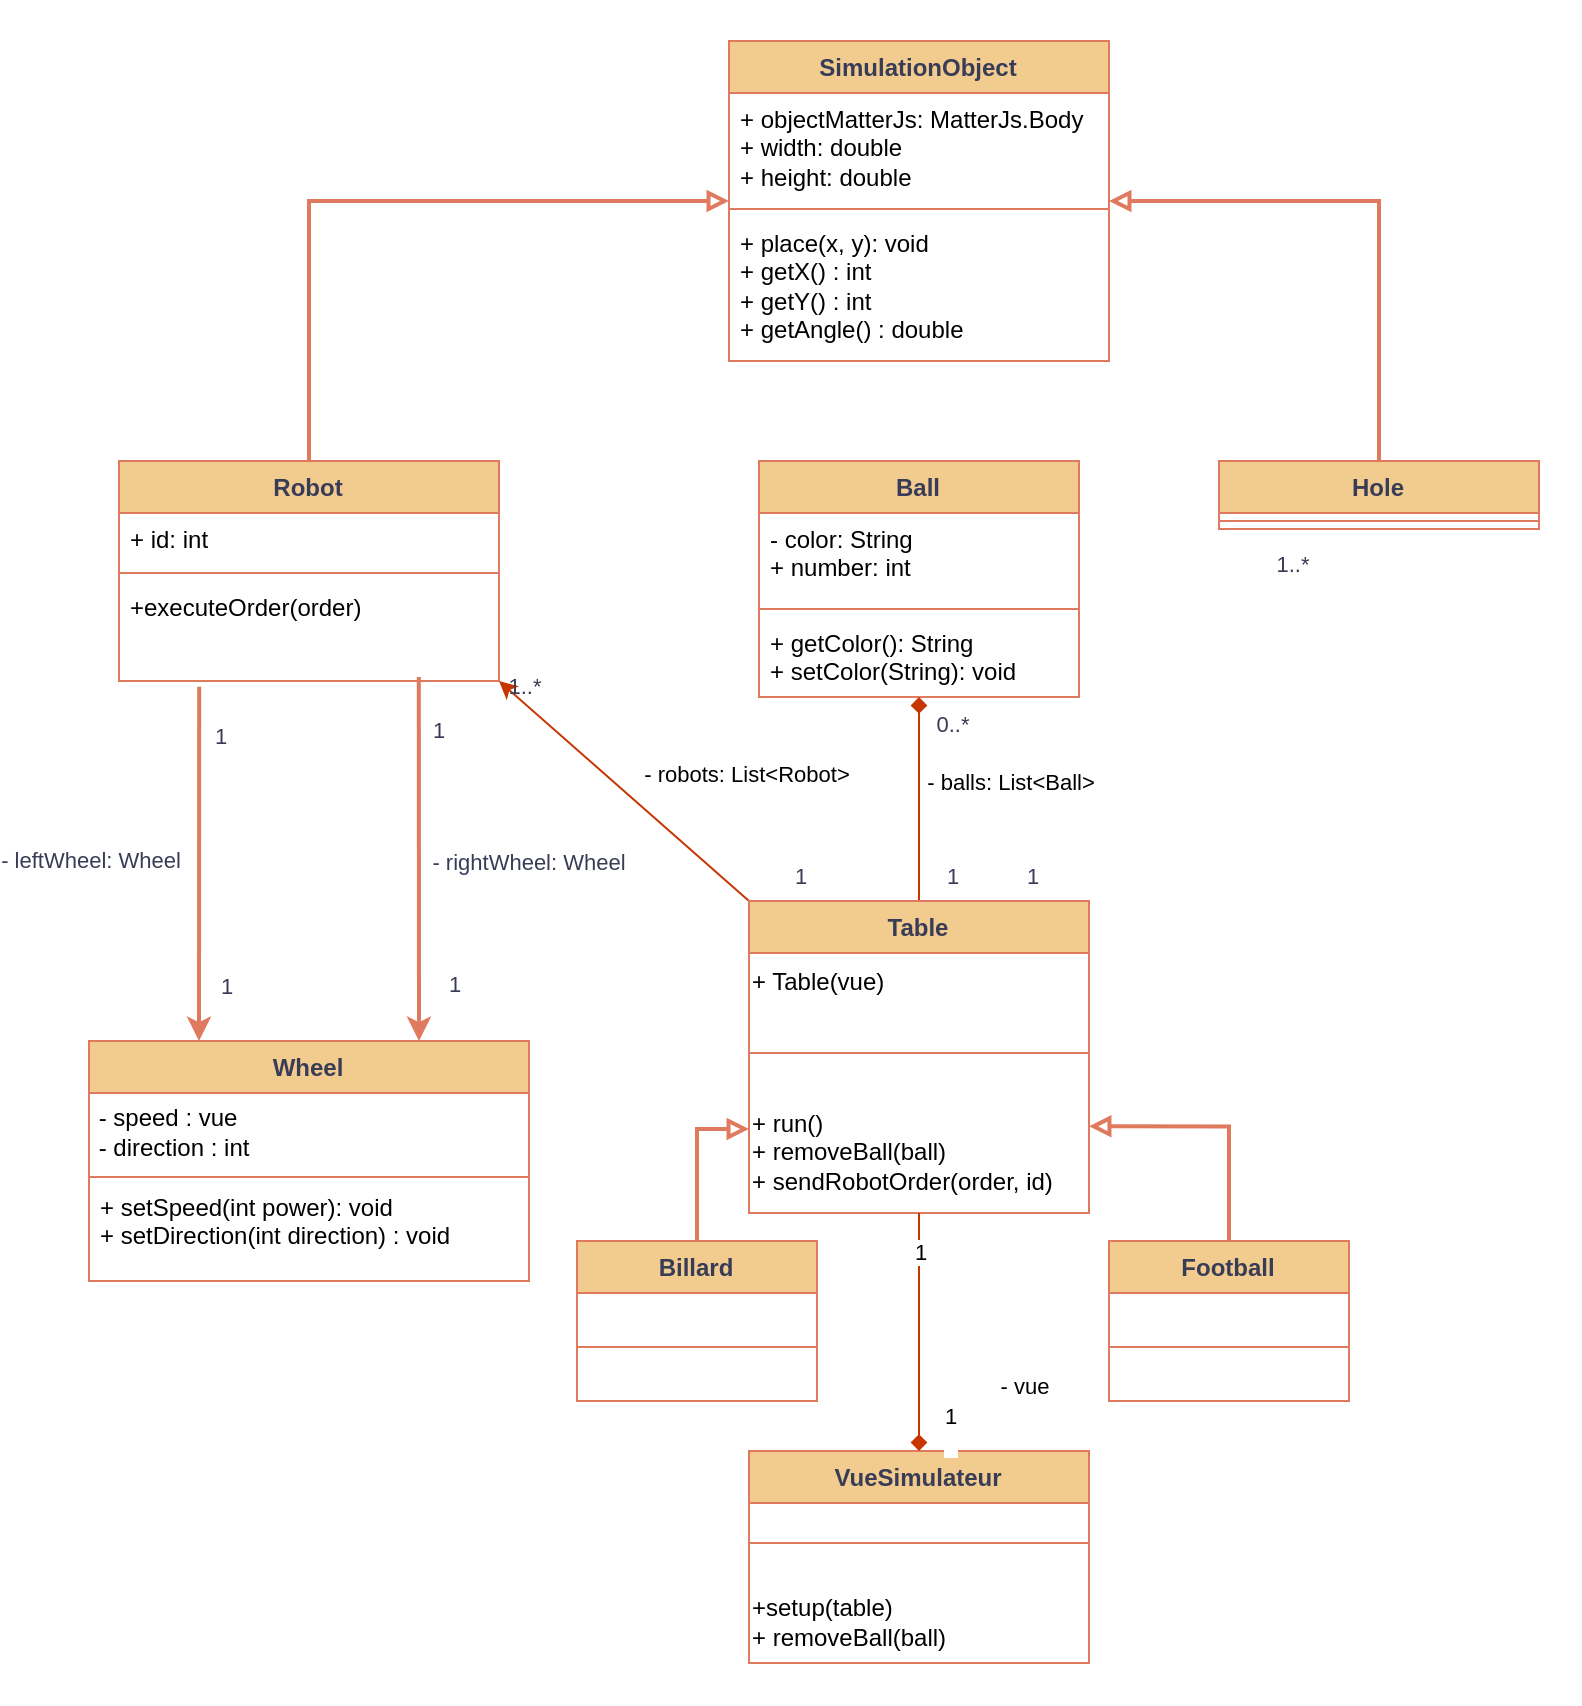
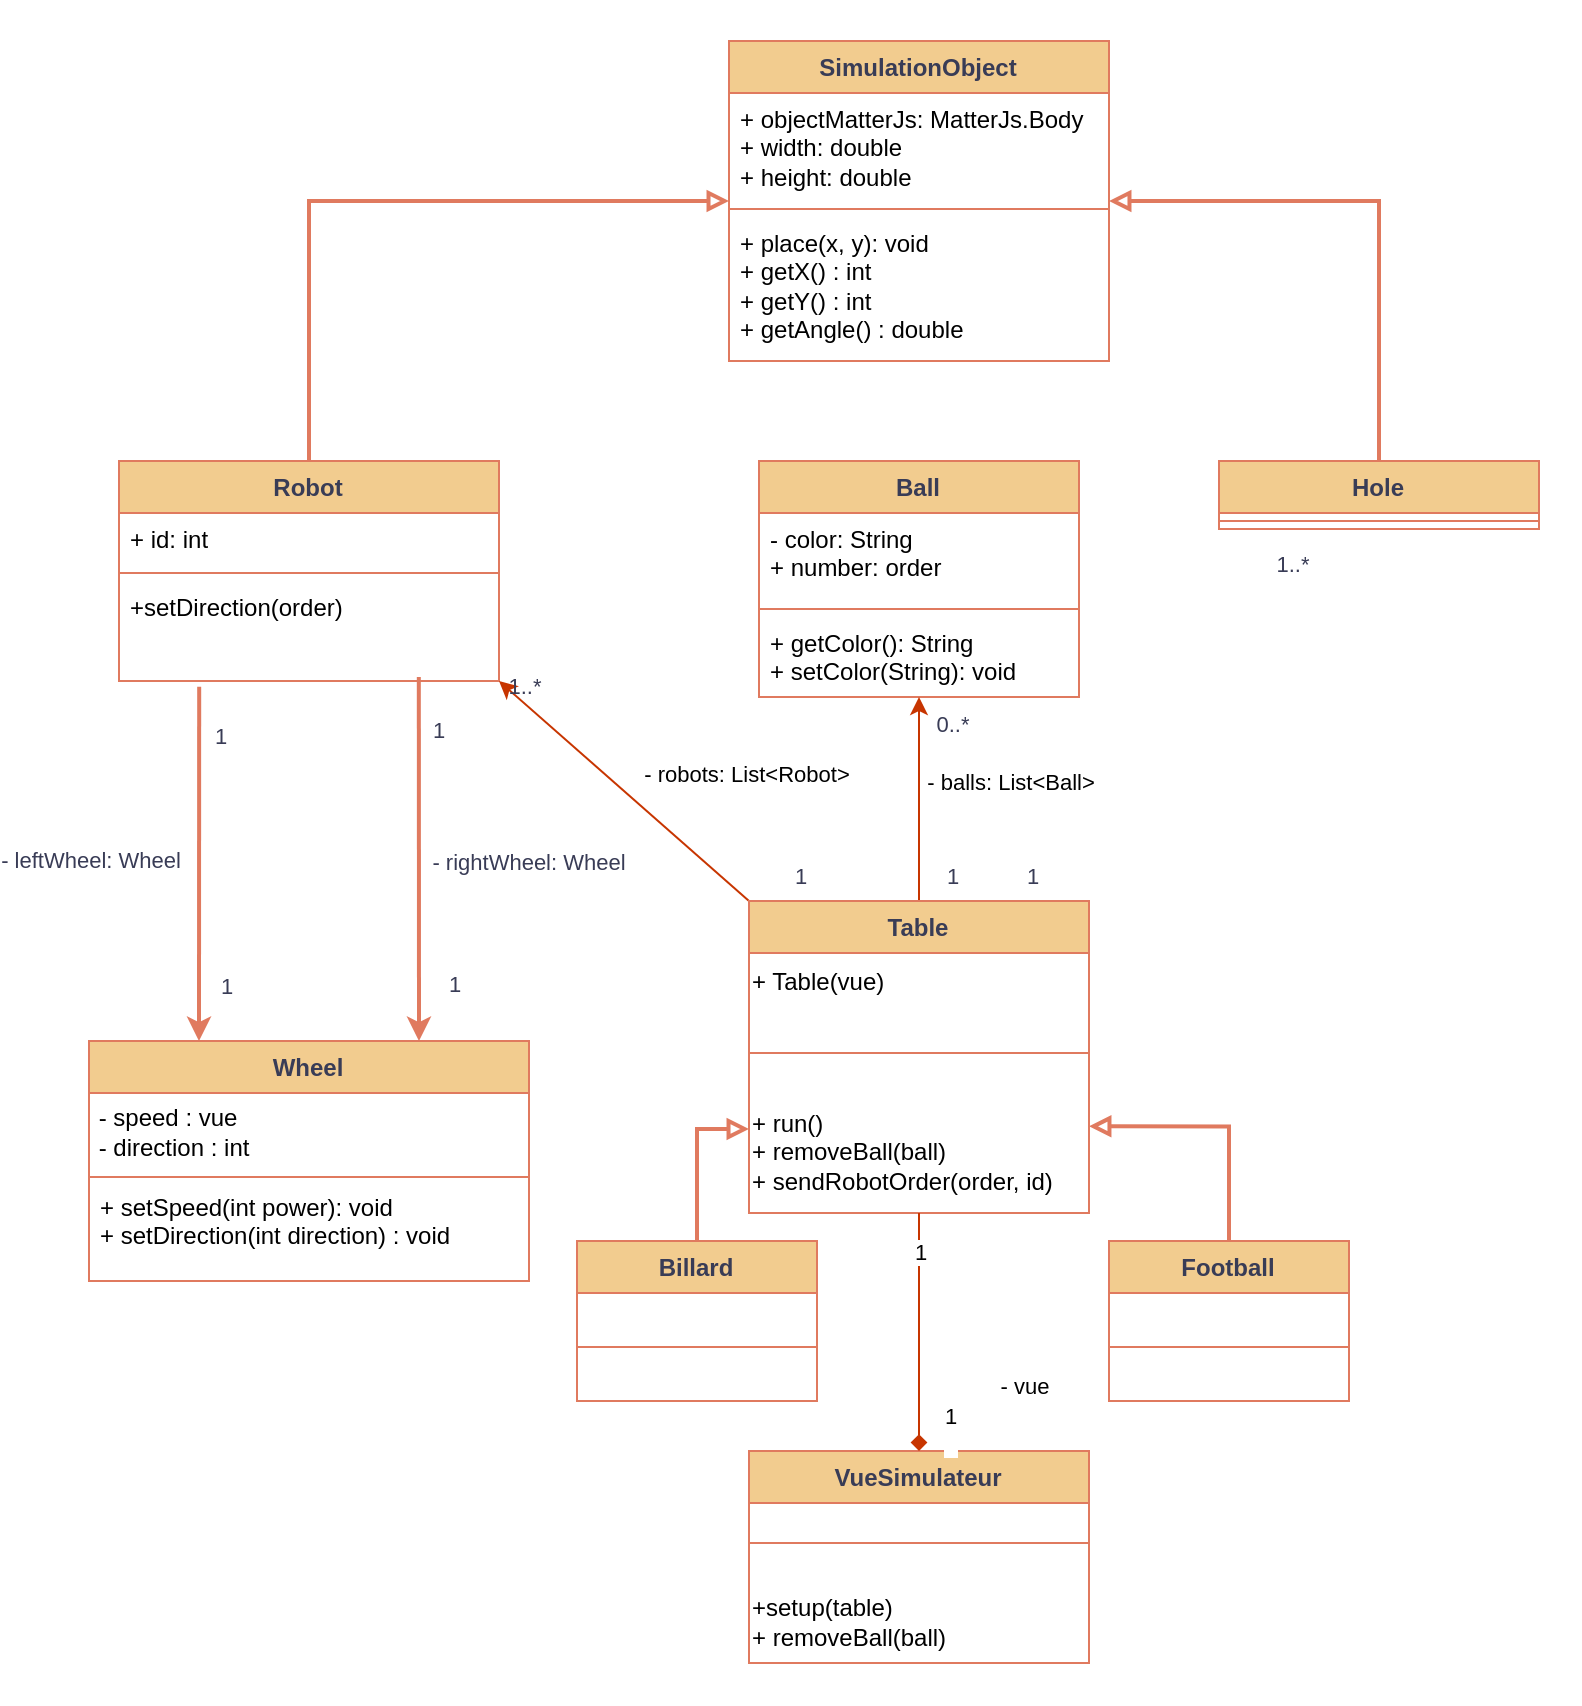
node "- color: String + number: int": label "- color: String + number: int" -> "- color: String + number: order"
node "+executeOrder(order)": label "+executeOrder(order)" -> "+setDirection(order)"
edge "Table" -> "Ball": arrowhead diamond -> classic
